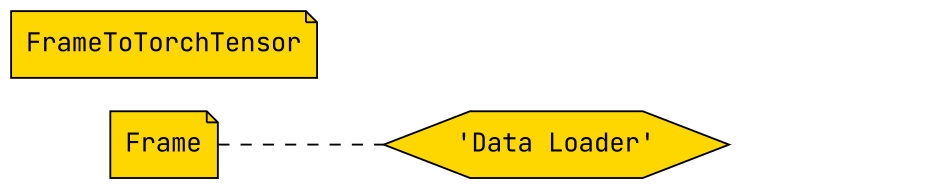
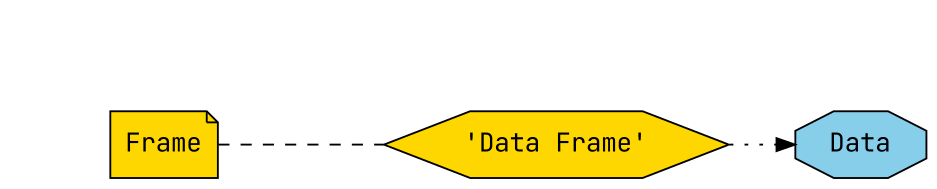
node "FrameToTorchTensor": removed
node "'Data Loader'": label "'Data Loader'" -> "'Data Frame'"
node "Data": added
